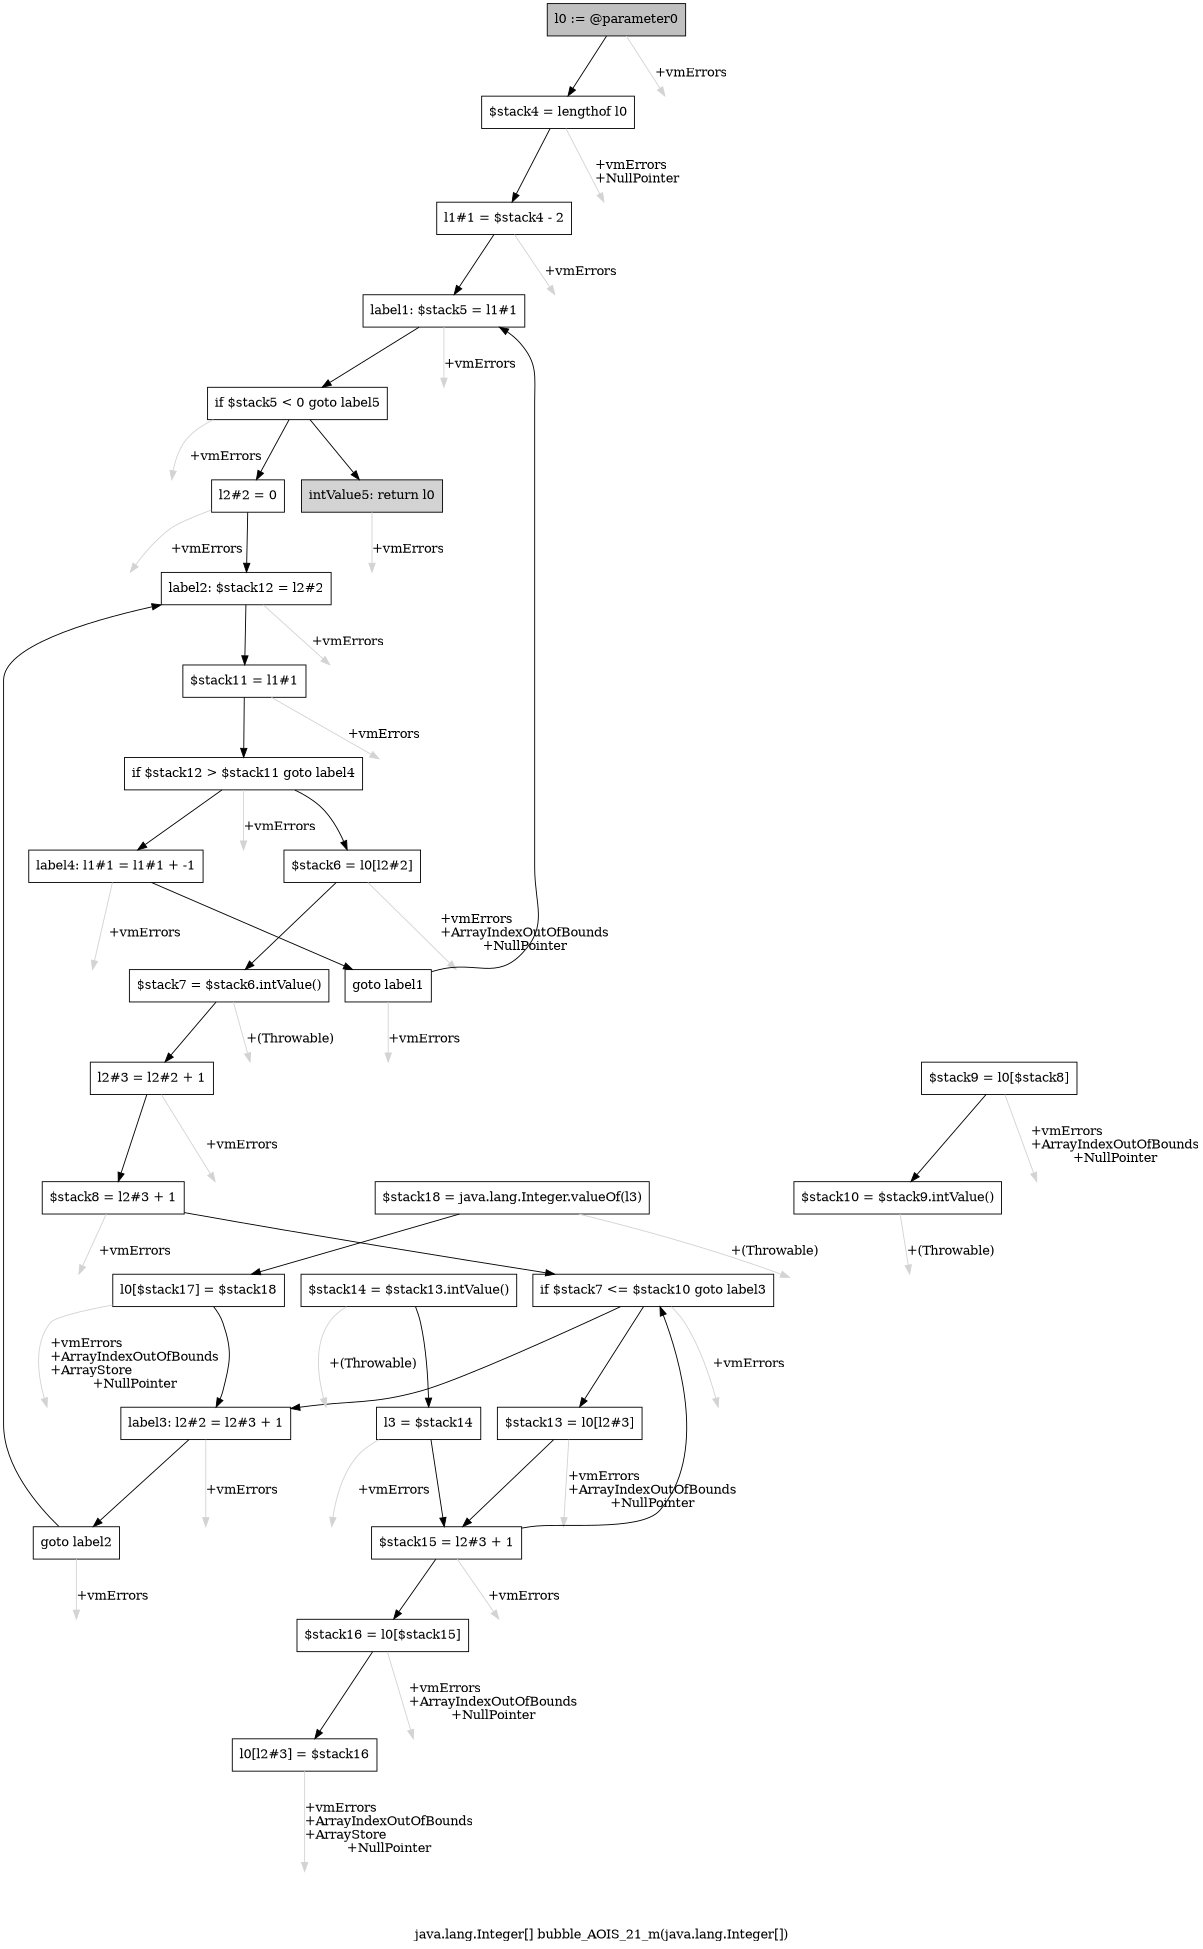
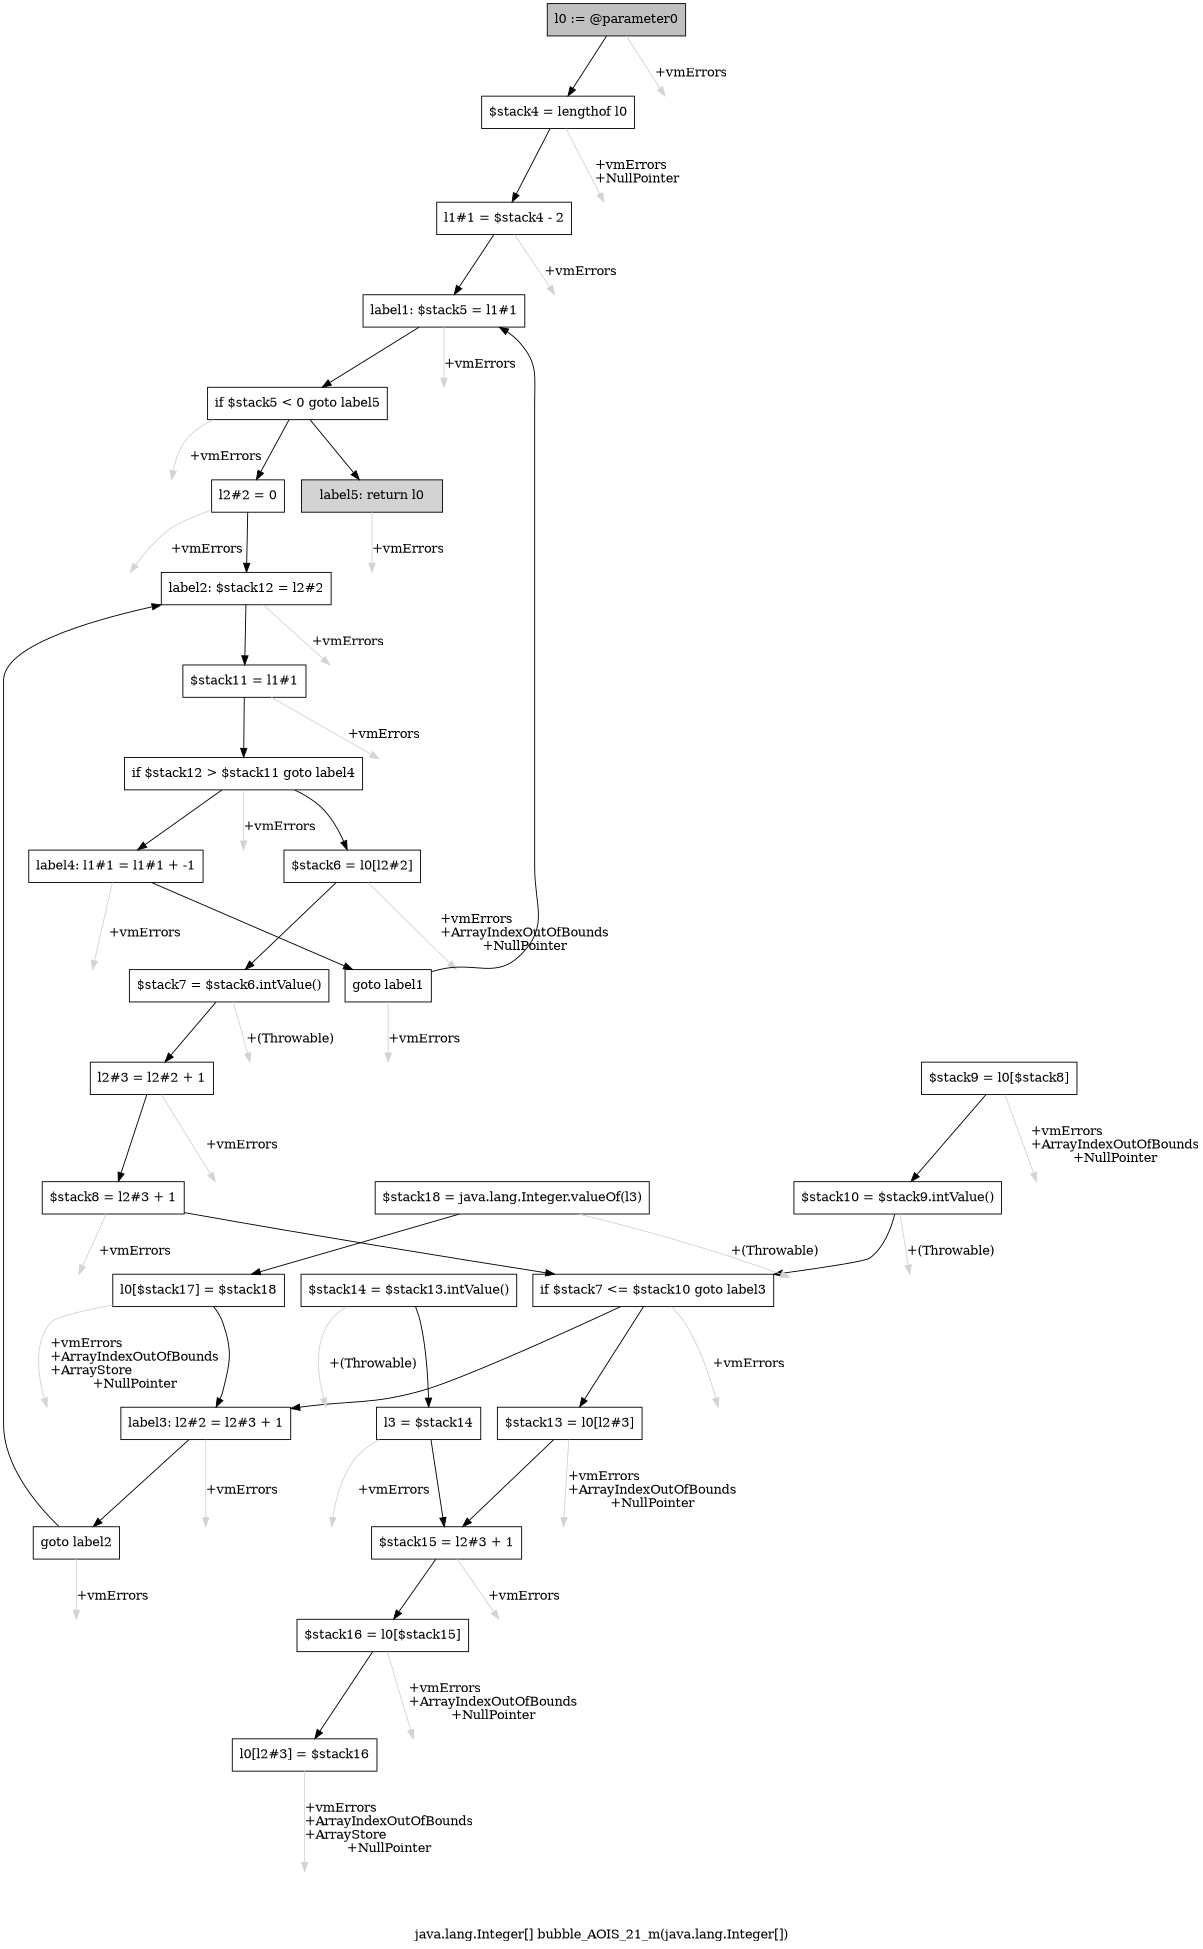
node "intValue5: return l0": label "intValue5: return l0" -> "label5: return l0"
edge "$stack15 = l2#3 + 1" -> "if $stack7 <= $stack10 goto label3": now "$stack10 = $stack9.intValue()" -> "if $stack7 <= $stack10 goto label3"
